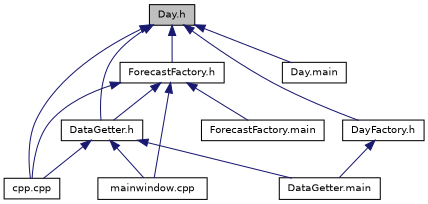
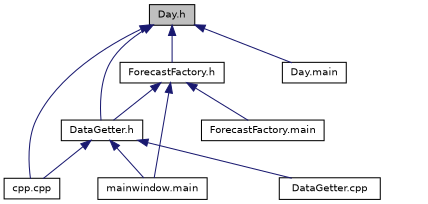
edge "cpp.cpp" -> "ForecastFactory.h": removed
node "DayFactory.h": removed
node "mainwindow.cpp": label "mainwindow.cpp" -> "mainwindow.main"
node "DataGetter.main": label "DataGetter.main" -> "DataGetter.cpp"
